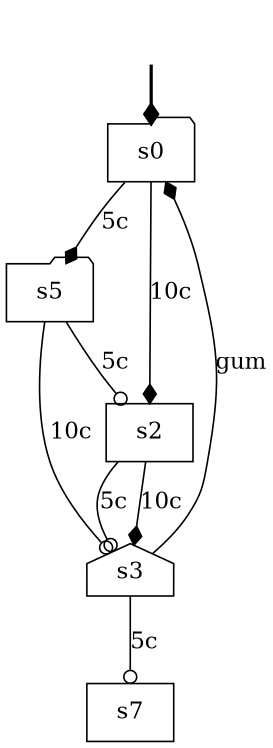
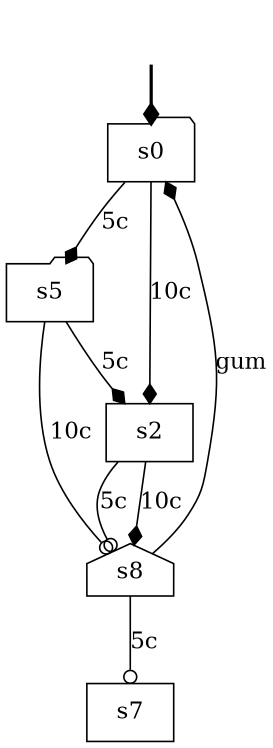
edge "s5" -> "s2": arrowhead odot -> diamond
node "s3": label "s3" -> "s8"
